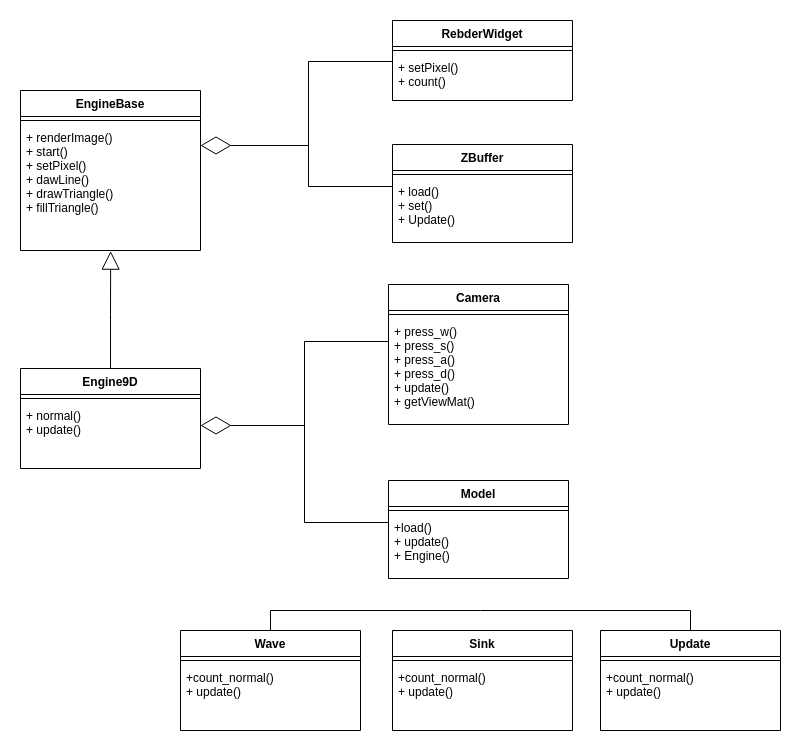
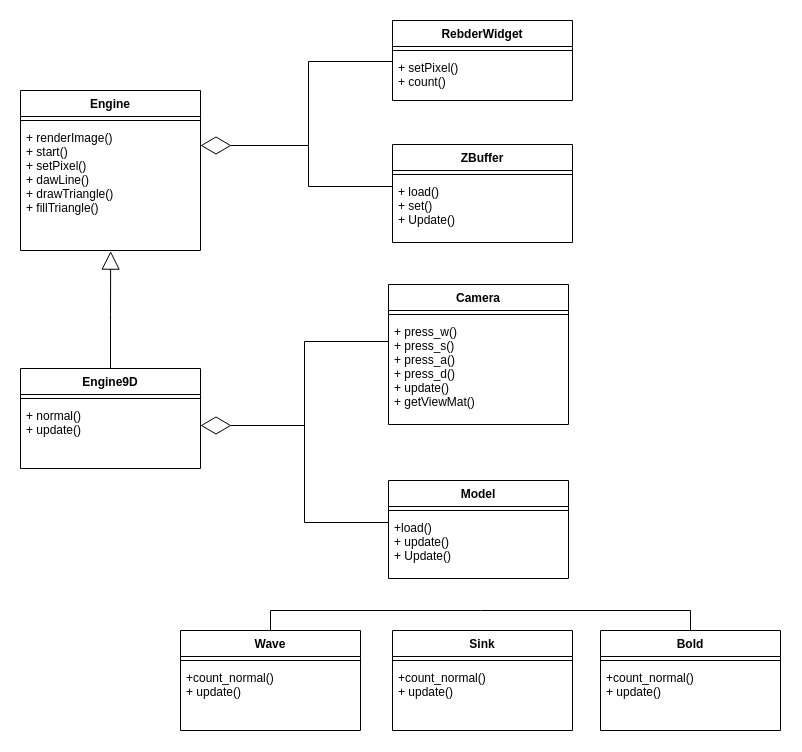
node "EngineBase": label "EngineBase" -> "Engine"
node "+load() + update() + Engine()": label "+load() + update() + Engine()" -> "+load() + update() + Update()"
node "Update": label "Update" -> "Bold"
